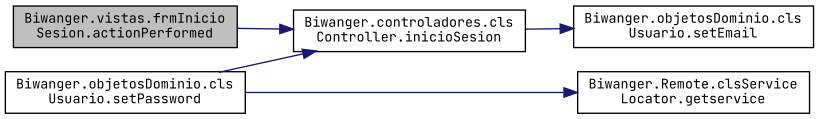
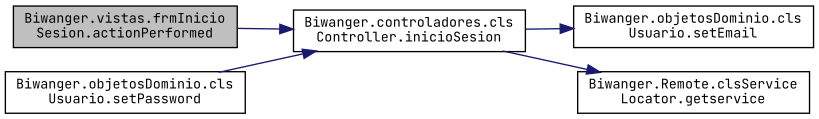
edge "Biwanger.objetosDominio.cls Usuario.setPassword" -> "Biwanger.Remote.clsService Locator.getservice": now "Biwanger.controladores.cls Controller.inicioSesion" -> "Biwanger.Remote.clsService Locator.getservice"
